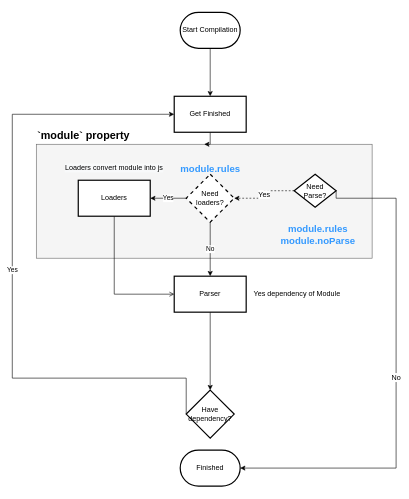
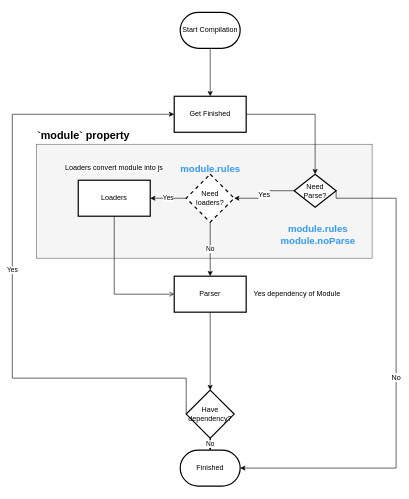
edge "Get Finished" -> "`module` property": now "Get Finished" -> "Need Parse?"
edge "Need Parse?" -> "Need loaders?": style dashed -> solid
edge "Have dependency?" -> "Finished": added, label "No"
